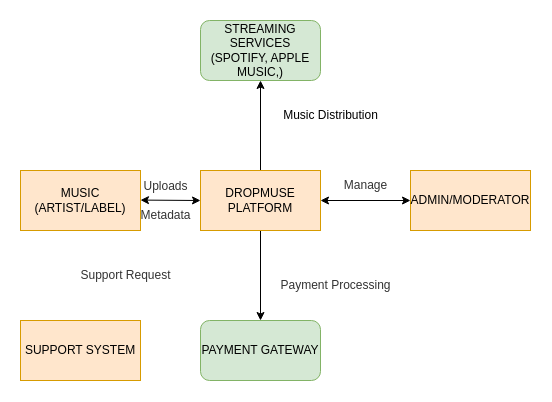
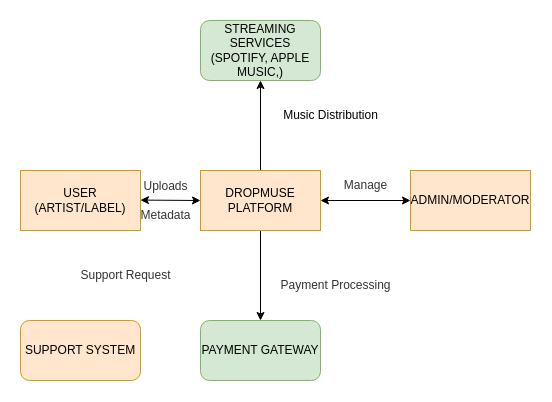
node "MUSIC (ARTIST/LABEL)": label "MUSIC (ARTIST/LABEL)" -> "USER (ARTIST/LABEL)"
node "SUPPORT SYSTEM": shape rectangle -> rounded rectangle
